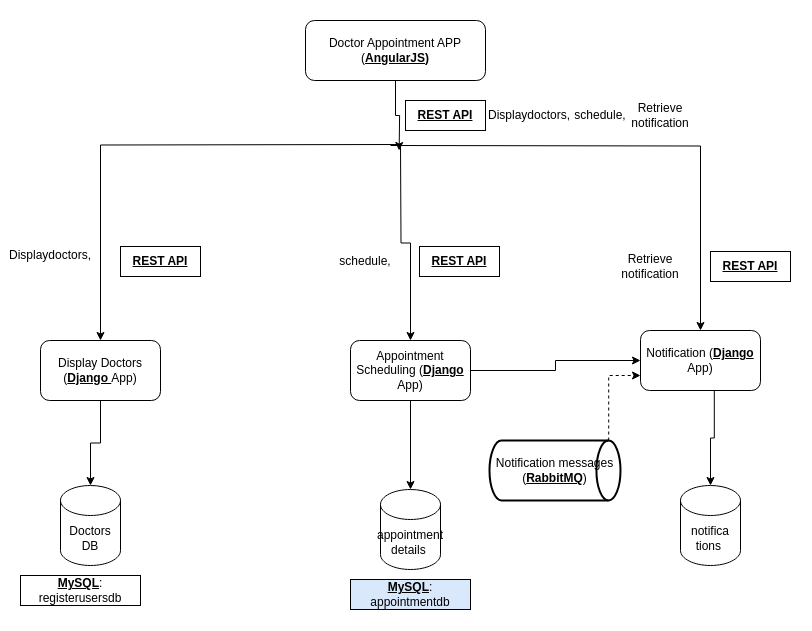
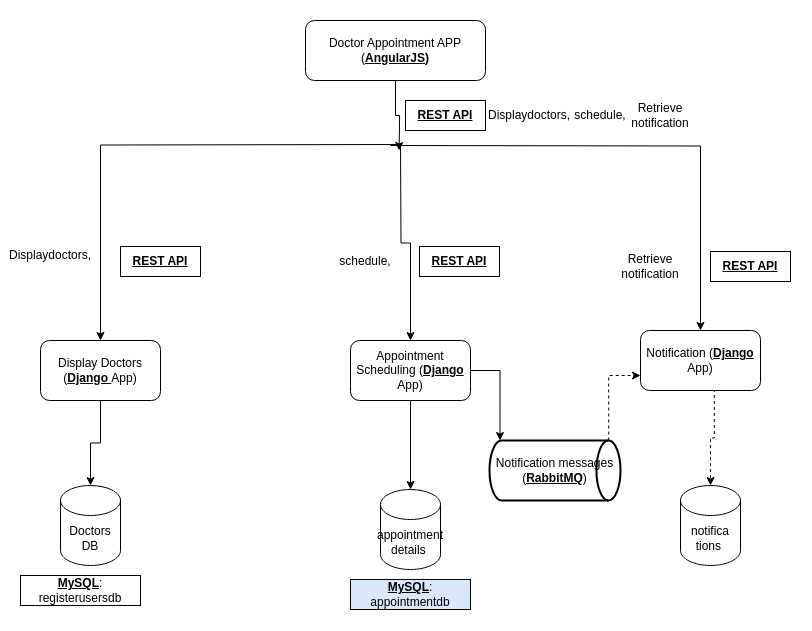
edge "Appointment Scheduling (Django App)" -> "Notification (Django App)": now "Appointment Scheduling (Django App)" -> "Notification messages (RabbitMQ)"
edge "Notification (Django App)" -> "notifica tions": style solid -> dashed
